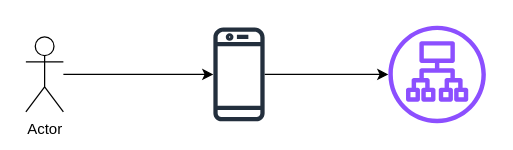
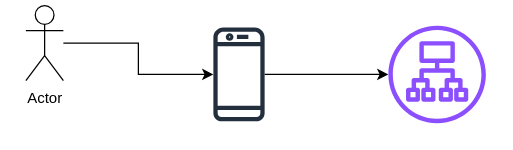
node "Actor": moved (44, 74) -> (44, 43)
